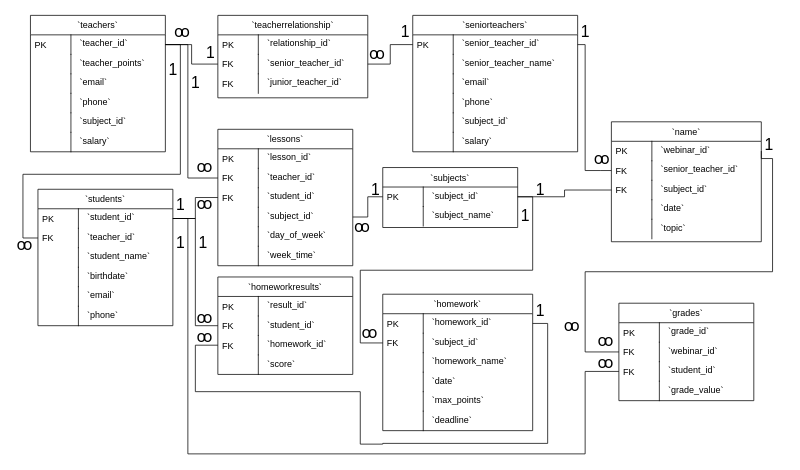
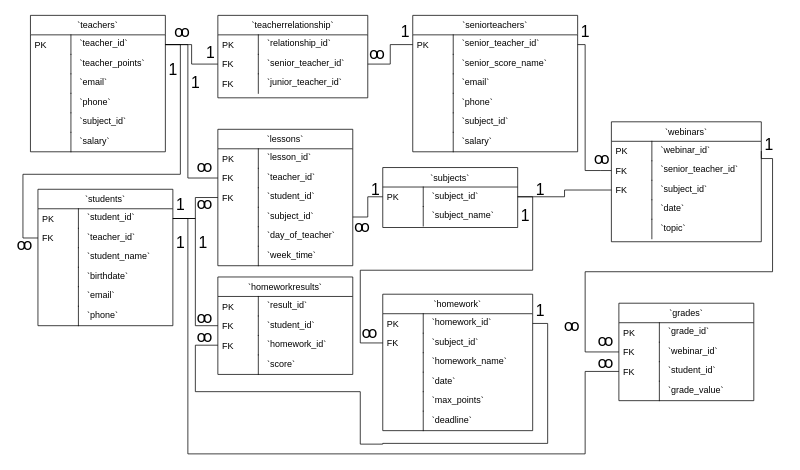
node "`senior_teacher_name`": label "`senior_teacher_name`" -> "`senior_score_name`"
node "`name`": label "`name`" -> "`webinars`"
node "`day_of_week`": label "`day_of_week`" -> "`day_of_teacher`"
